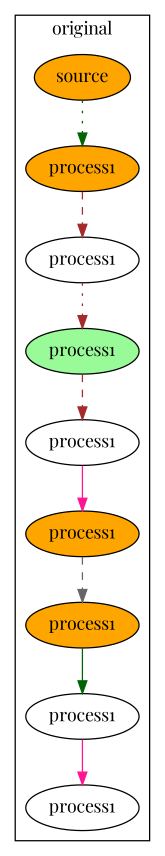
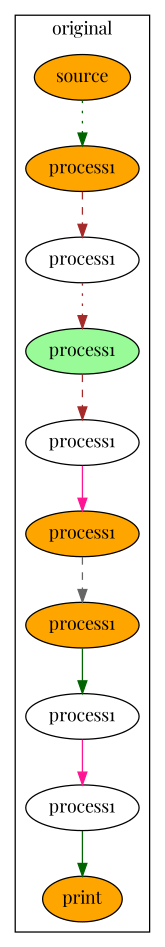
node "print": added
